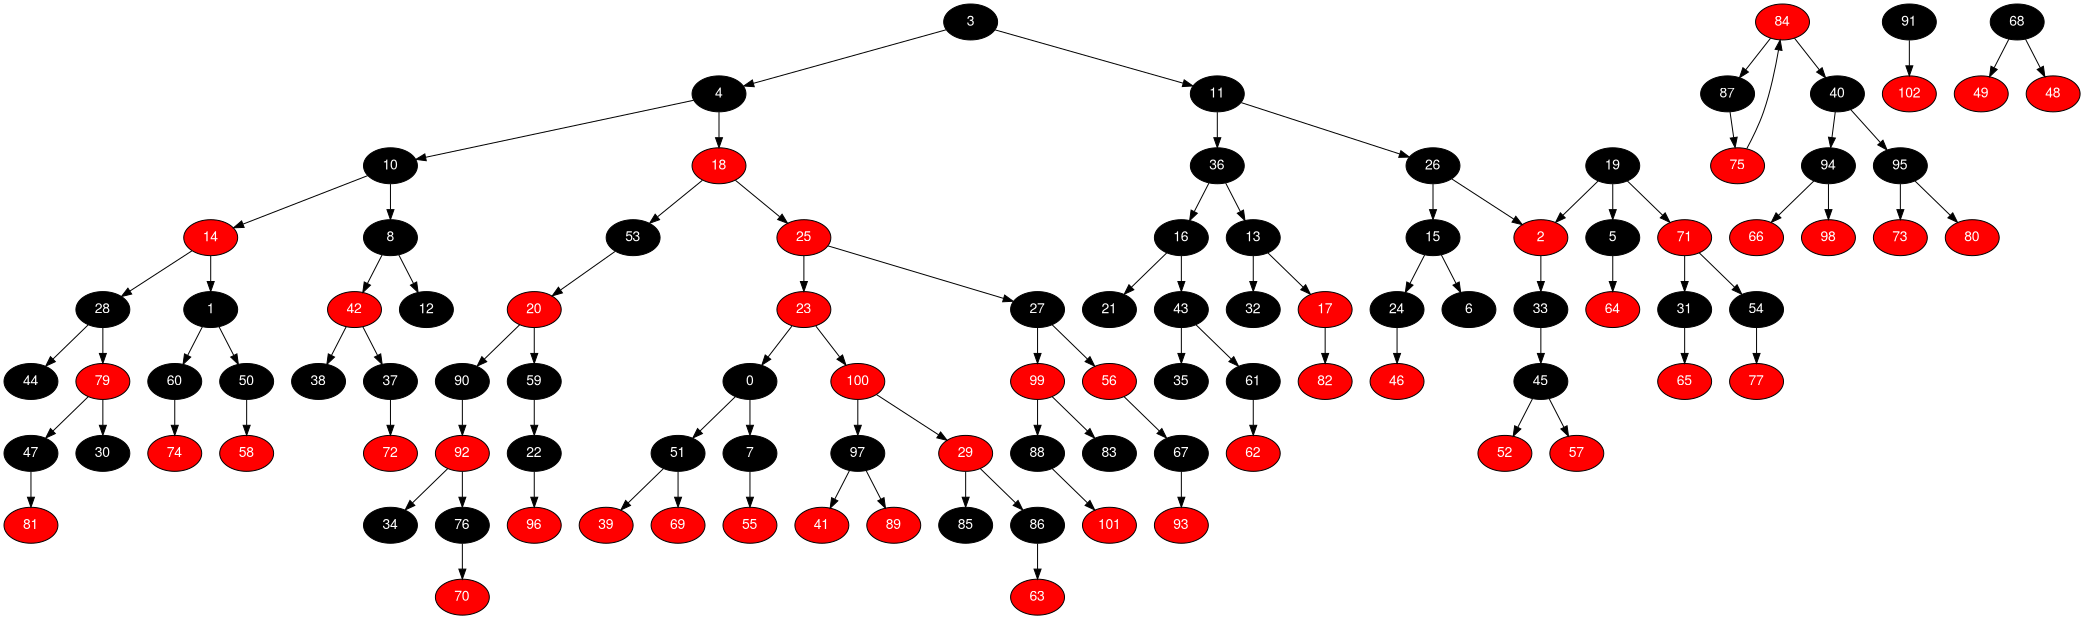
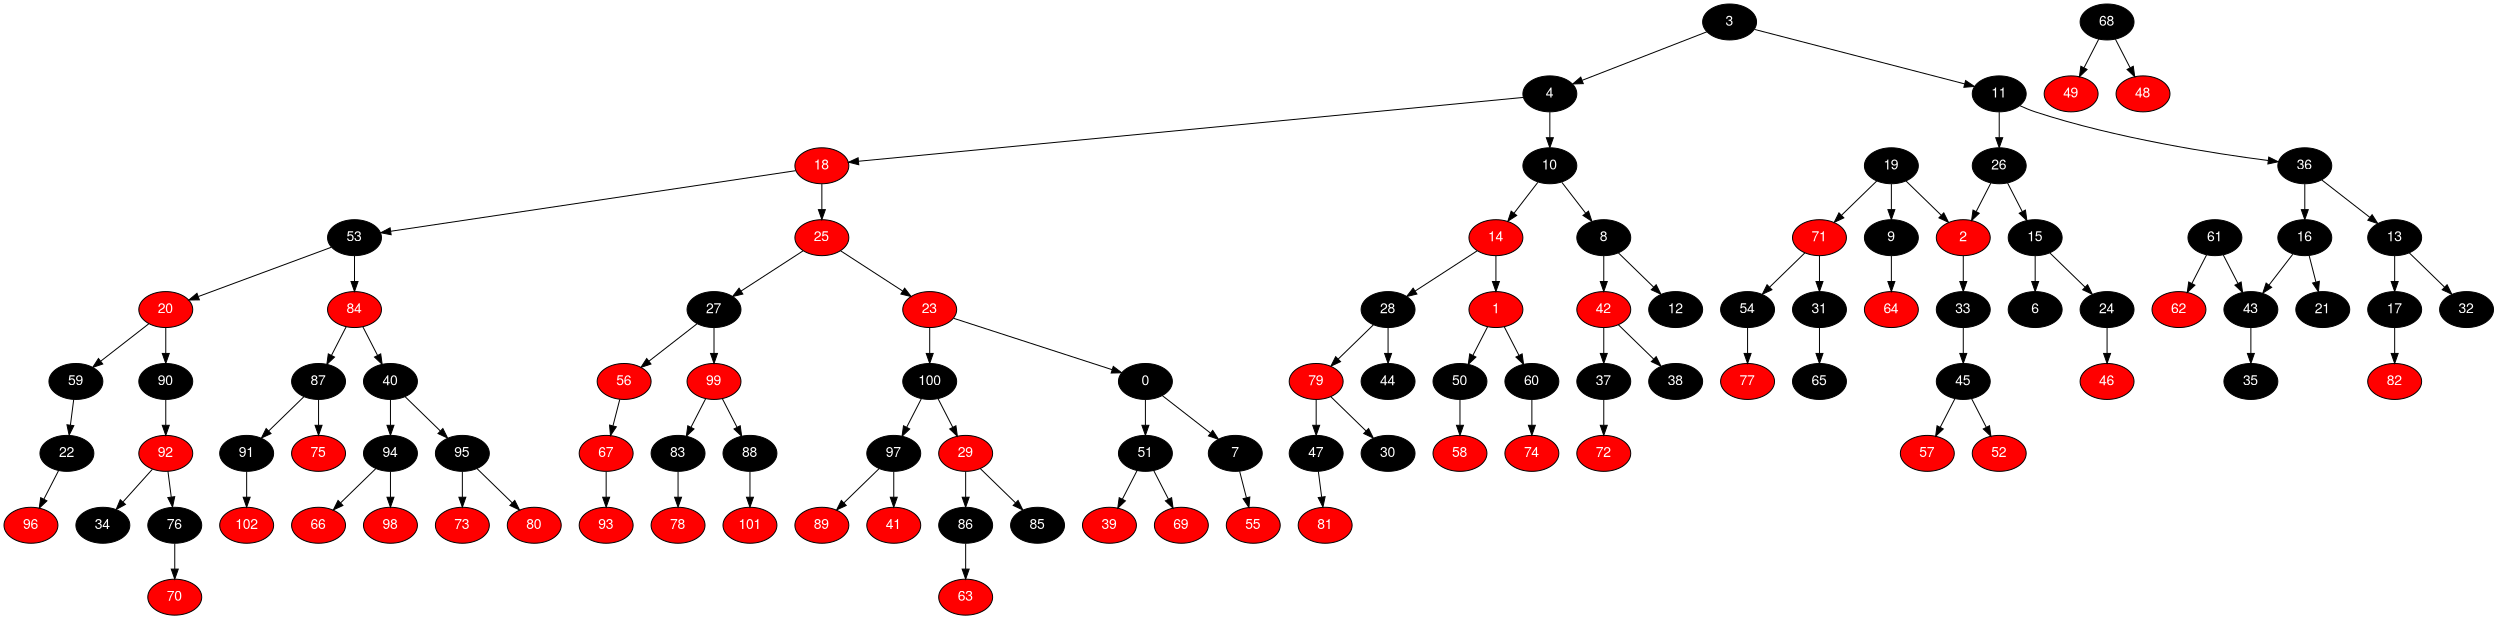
edge "75" -> "84": now "53" -> "84"
node "5": label "5" -> "9"
node "1": fillcolor black -> red
node "17": fillcolor red -> black
edge "43" -> "61": reversed
node "100": fillcolor red -> black
node "65": fillcolor red -> black
edge "87" -> "91": added
node "67": fillcolor black -> red
node "78": added
